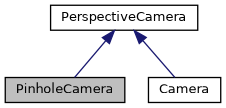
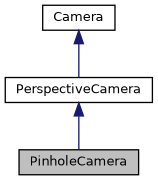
edge "Camera" -> "PerspectiveCamera": reversed
